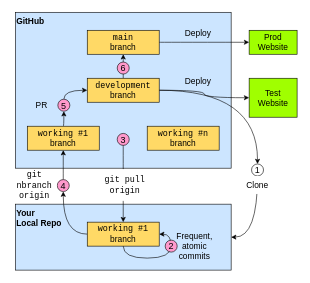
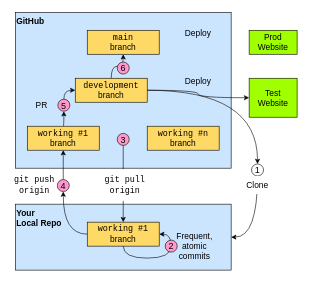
edge "mainbranch" -> "Prod Website": removed
node "developmentbranch": moved (123, 90) -> (111, 90)
node "git nbranch origin": label "git nbranch origin" -> "git push origin"
